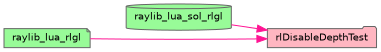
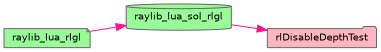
edge "raylib_lua_rlgl" -> "rlDisableDepthTest": now "raylib_lua_rlgl" -> "raylib_lua_sol_rlgl"
